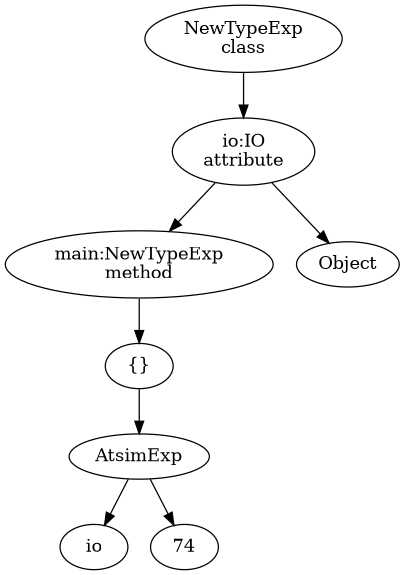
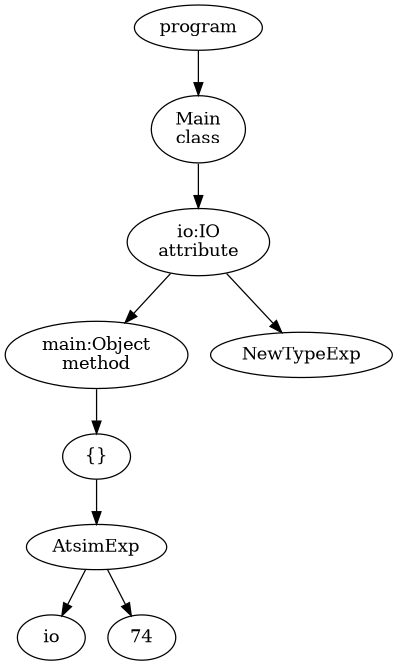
node "program": added
node "NewTypeExp class": label "NewTypeExp class" -> "Main class"
node "main:NewTypeExp method": label "main:NewTypeExp method" -> "main:Object method"
node "Object": label "Object" -> "NewTypeExp"
